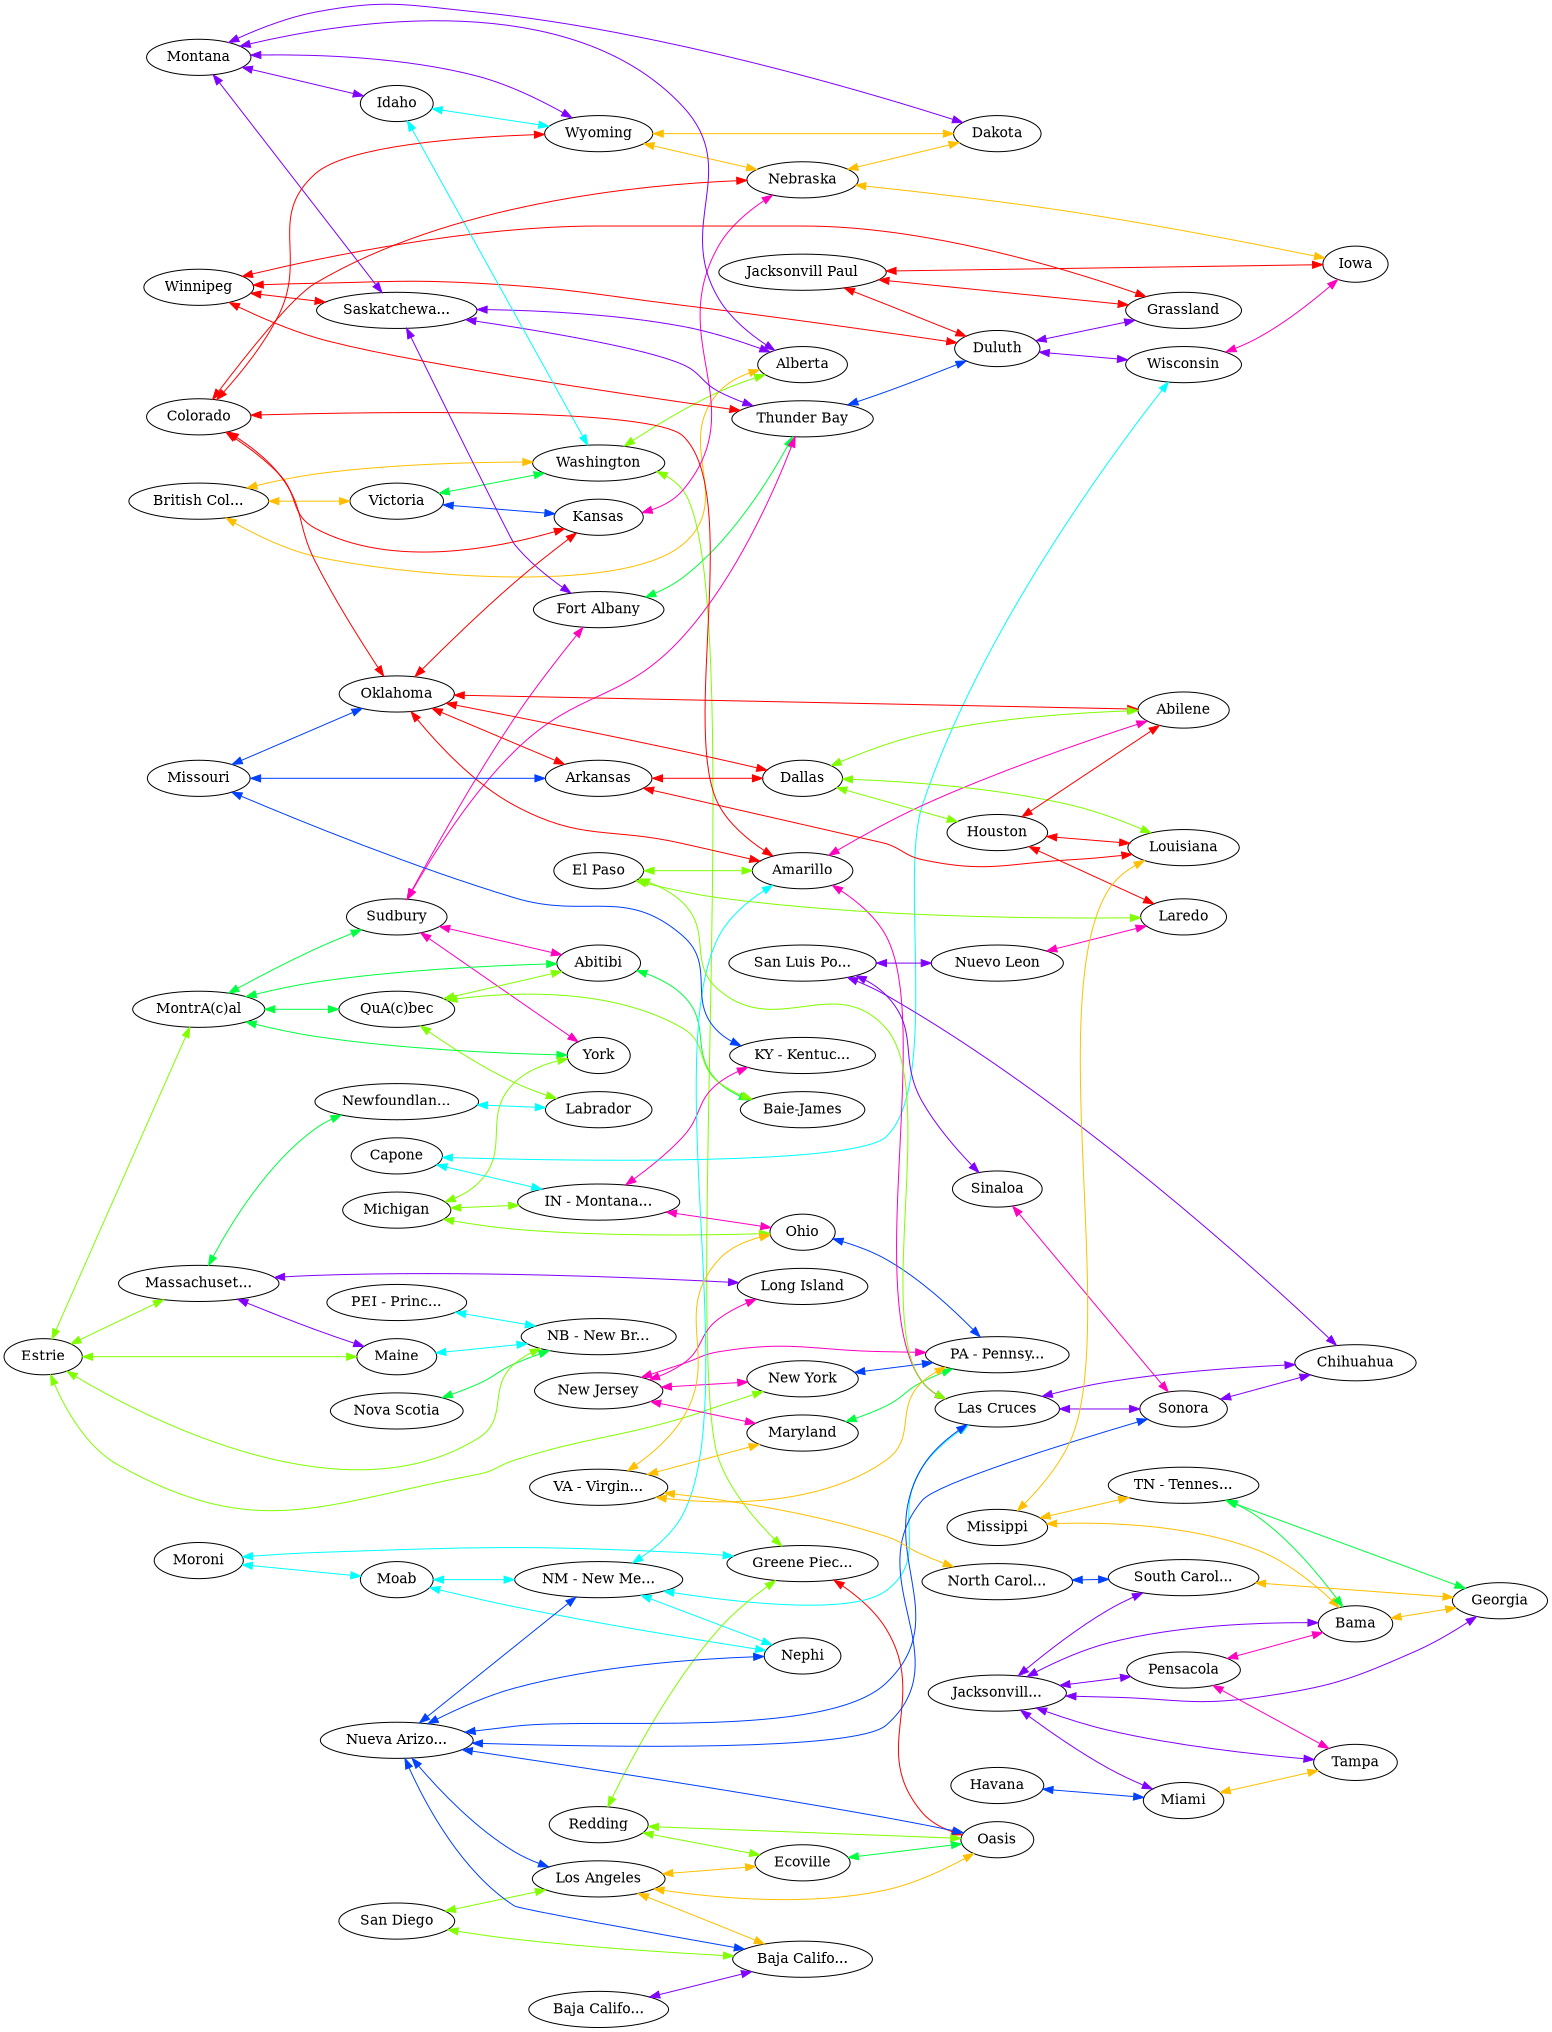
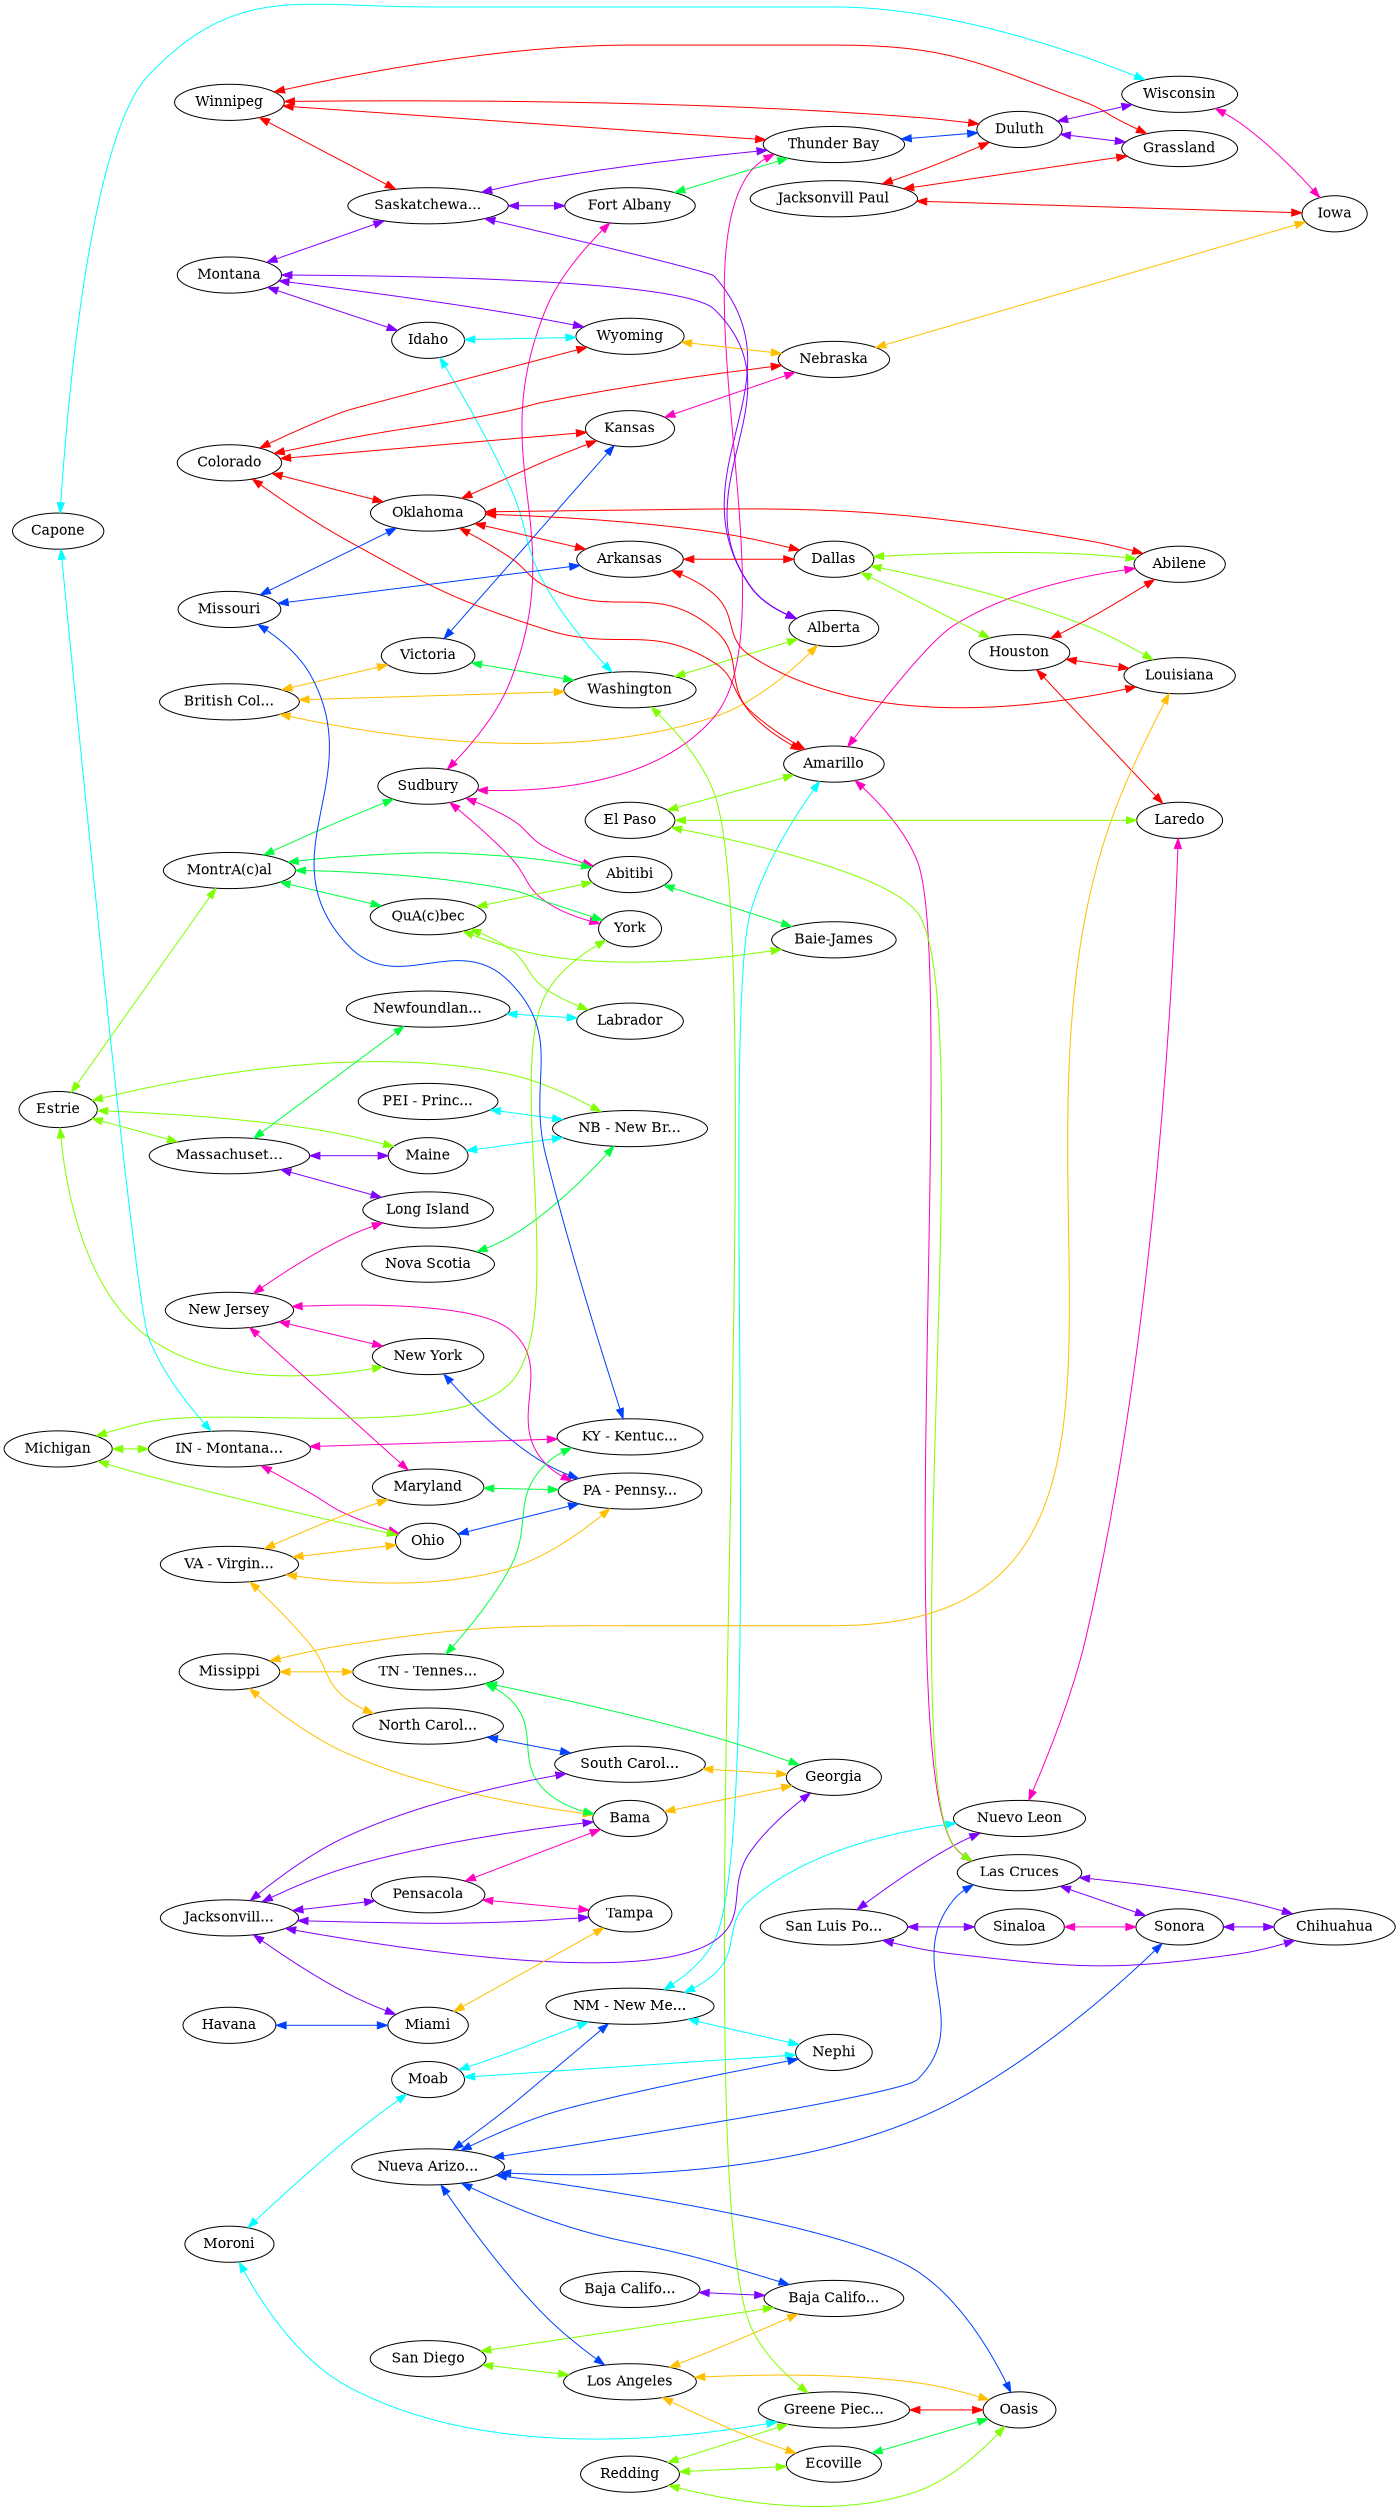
node "Dakota": removed
edge "KY - Kentuc..." -- "TN - Tennes...": added
edge "Las Cruces" -- "NM - New Me...": now "Nuevo Leon" -- "NM - New Me..."
